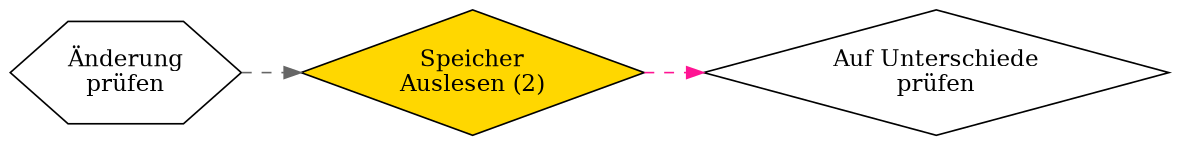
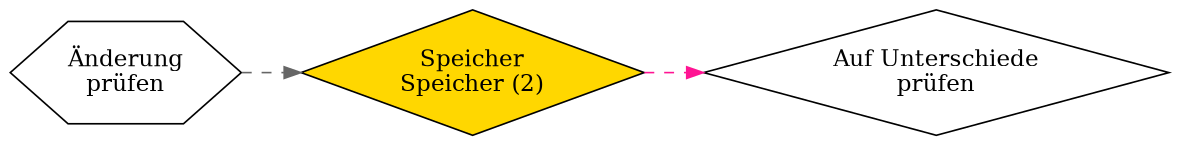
node "Speicher Auslesen (2)": label "Speicher Auslesen (2)" -> "Speicher Speicher (2)"
